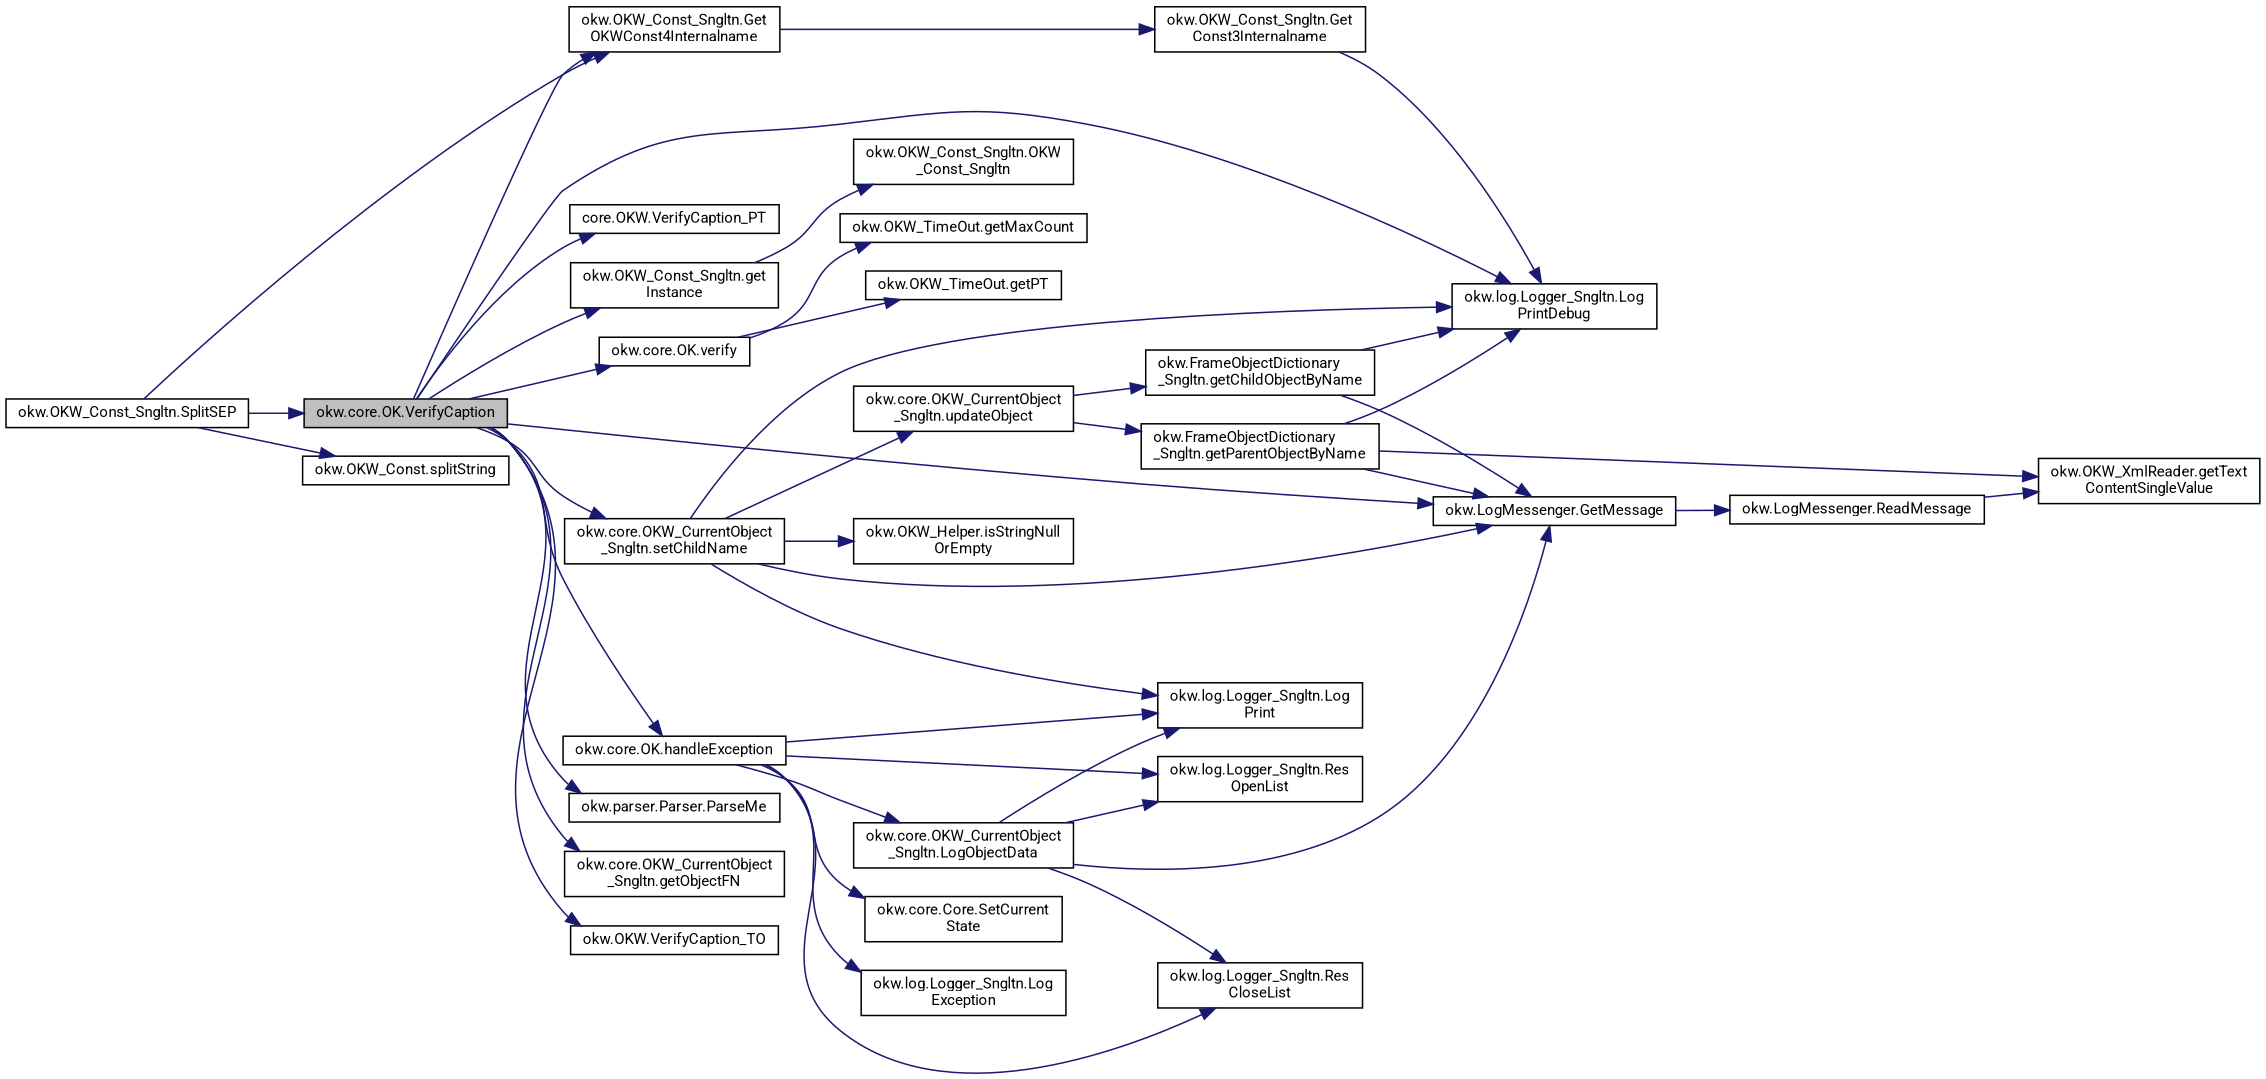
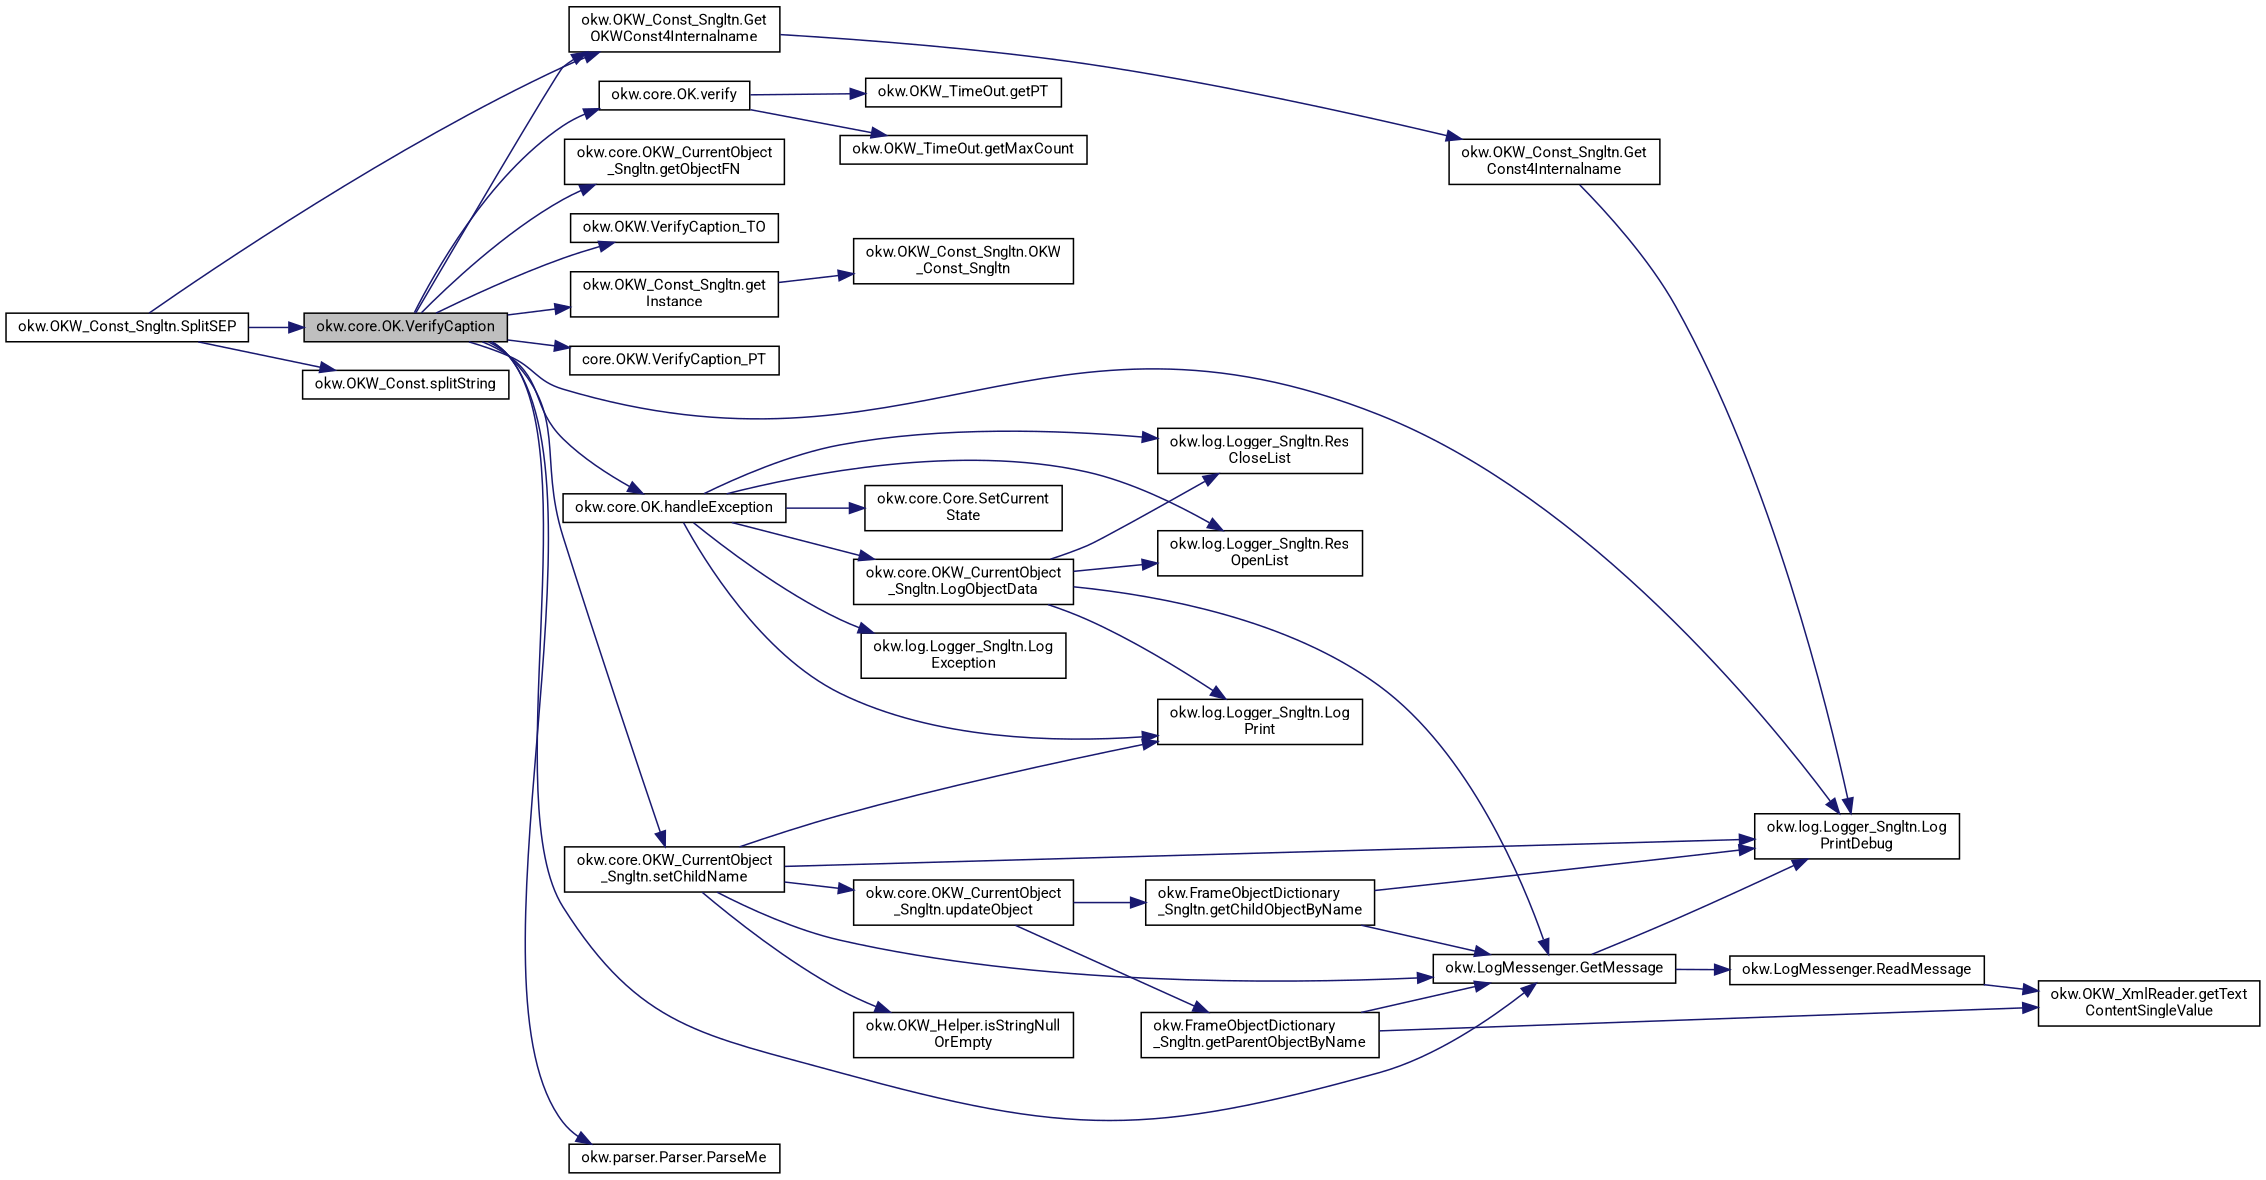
node "okw.OKW_Const_Sngltn.Get Const3Internalname": label "okw.OKW_Const_Sngltn.Get Const3Internalname" -> "okw.OKW_Const_Sngltn.Get Const4Internalname"
edge "okw.FrameObjectDictionary _Sngltn.getParentObjectByName" -> "okw.log.Logger_Sngltn.Log PrintDebug": now "okw.LogMessenger.GetMessage" -> "okw.log.Logger_Sngltn.Log PrintDebug"
